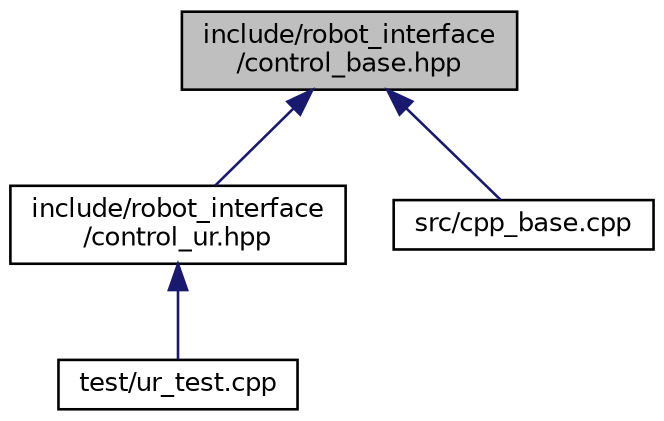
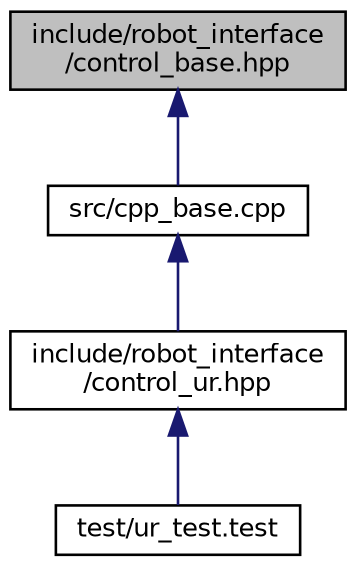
edge "include/robot_interface /control_ur.hpp" -> "include/robot_interface /control_base.hpp": now "include/robot_interface /control_ur.hpp" -> "src/cpp_base.cpp"
node "test/ur_test.cpp": label "test/ur_test.cpp" -> "test/ur_test.test"
